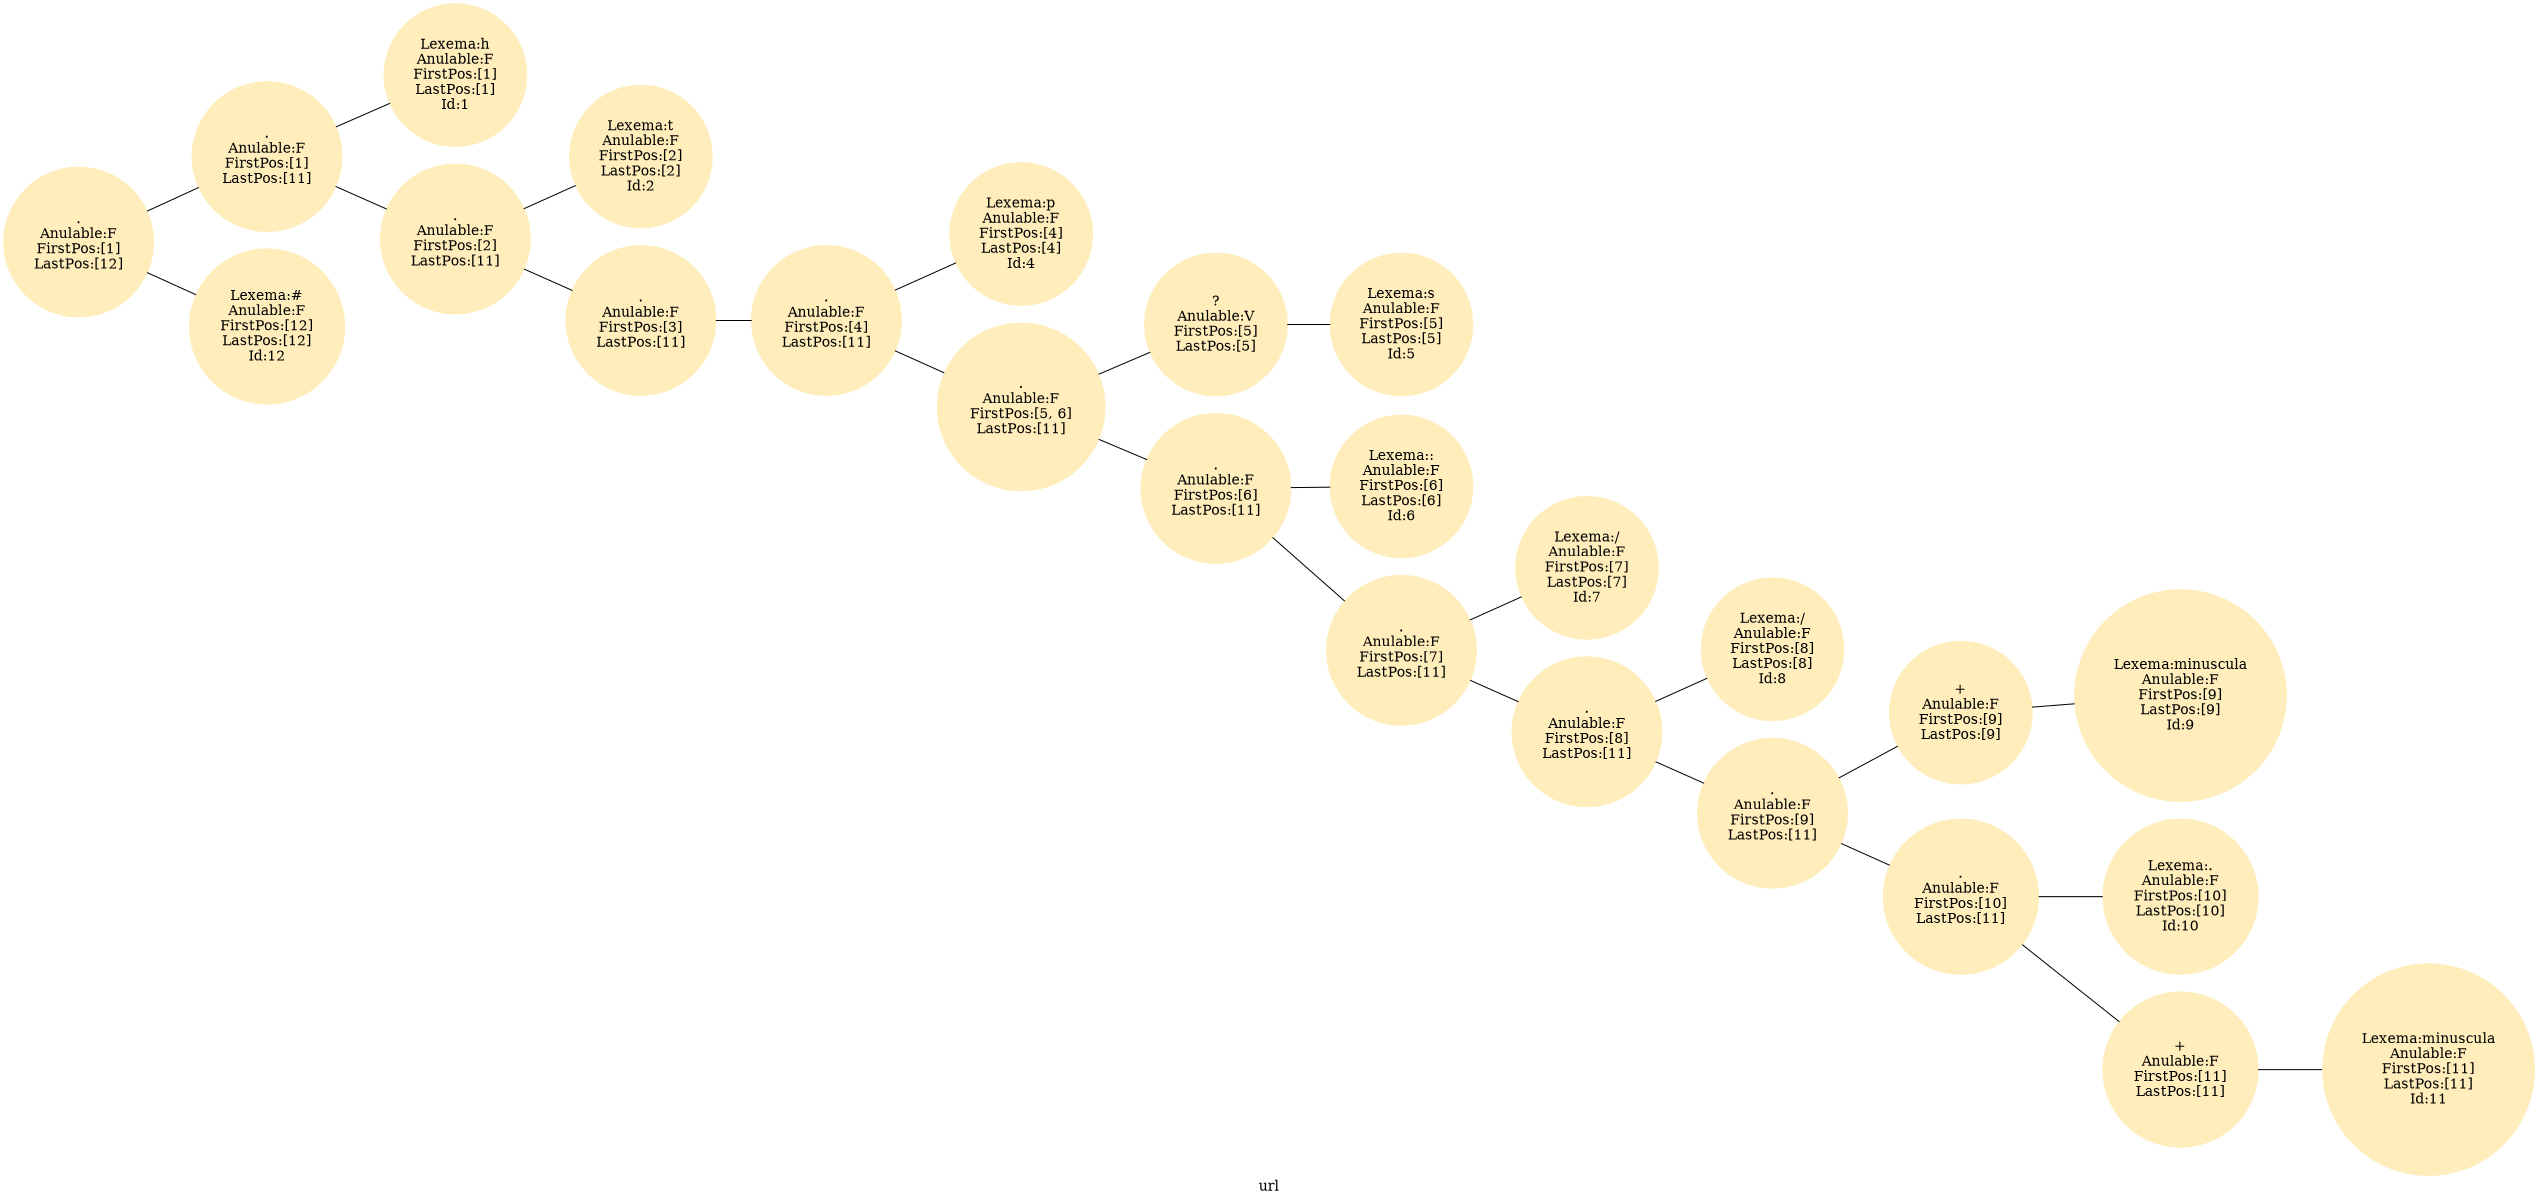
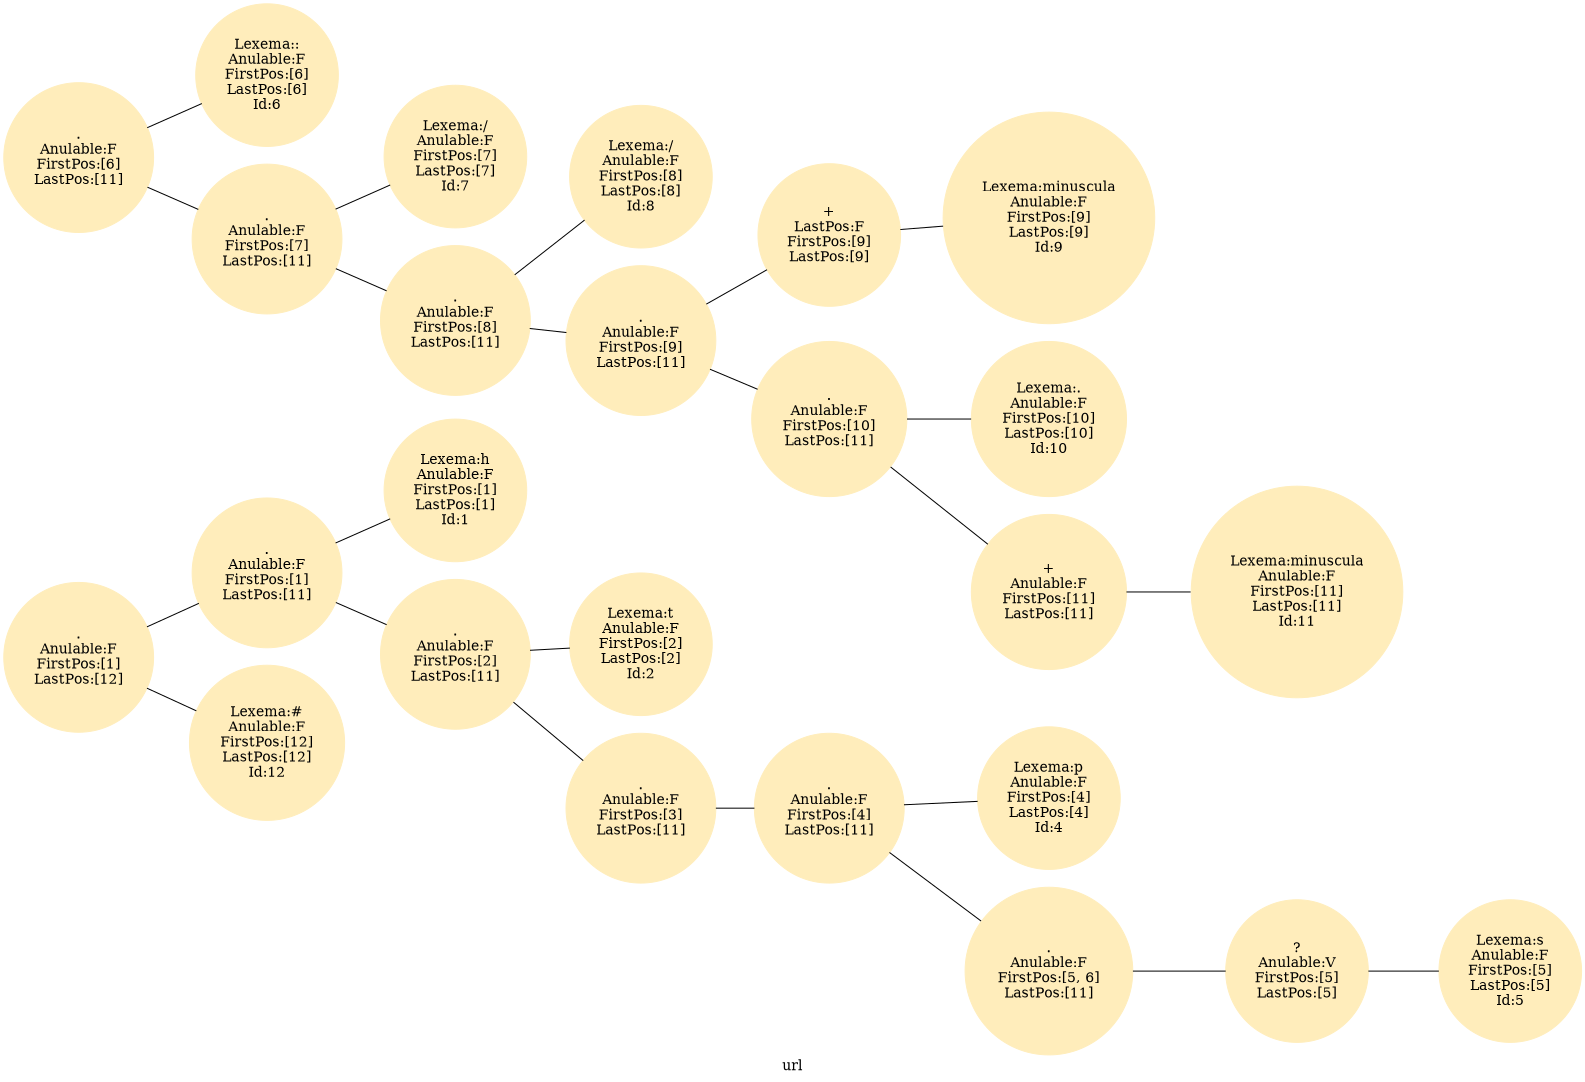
edge ". Anulable:F FirstPos:[5, 6] LastPos:[11]" -- ". Anulable:F FirstPos:[6] LastPos:[11]": removed
node "+ Anulable:F FirstPos:[9] LastPos:[9]": label "+ Anulable:F FirstPos:[9] LastPos:[9]" -> "+ LastPos:F FirstPos:[9] LastPos:[9]"
